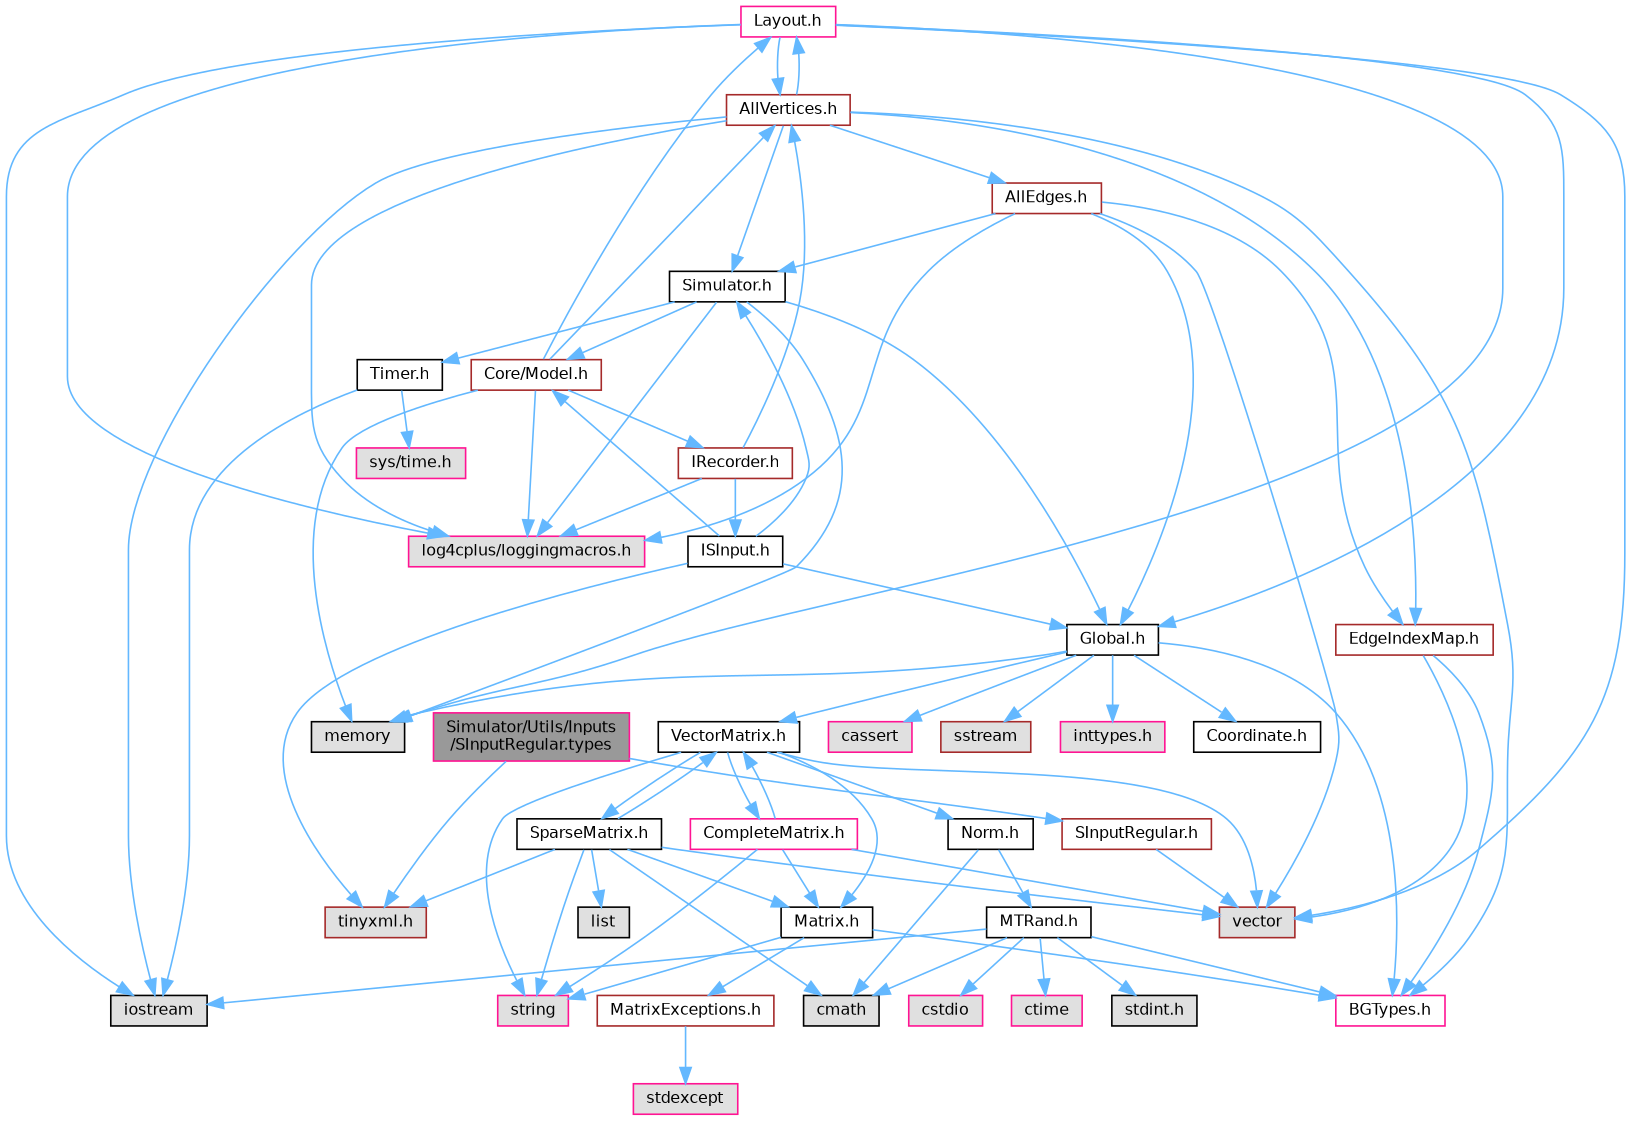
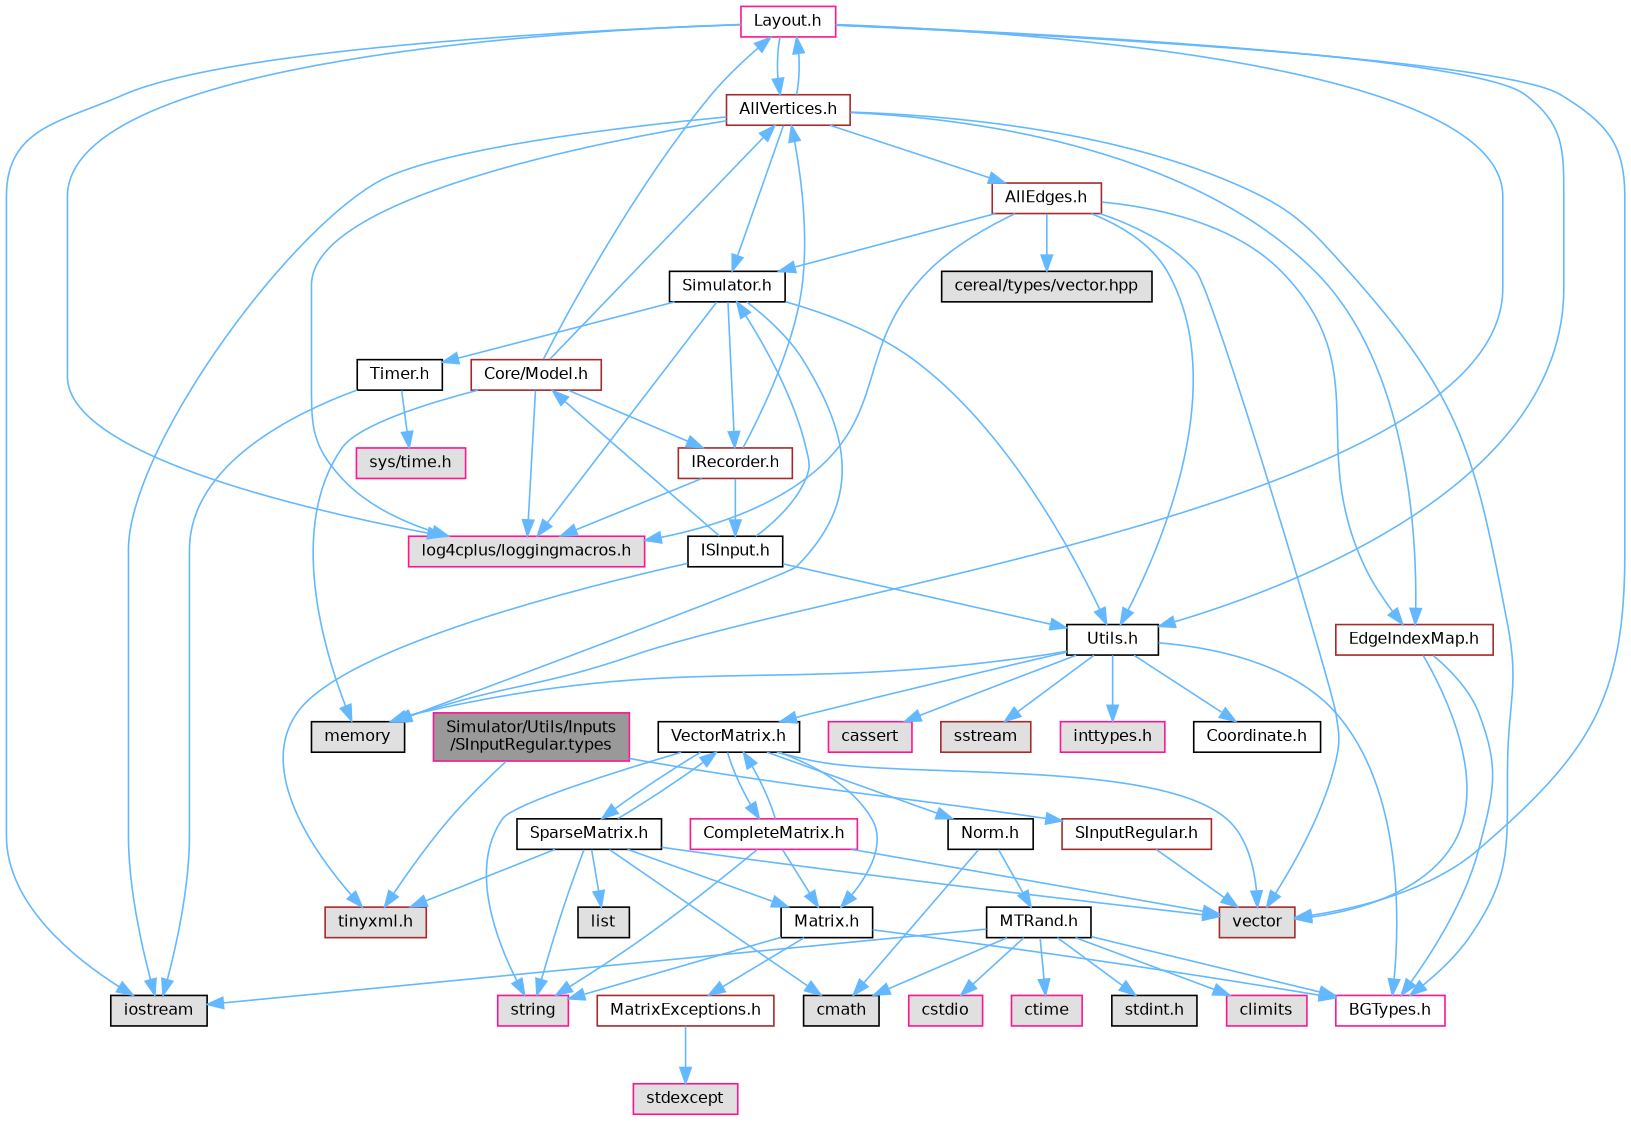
node "cereal/types/vector.hpp": added
edge "Simulator.h" -> "Core/Model.h": now "Simulator.h" -> "IRecorder.h"
node "Global.h": label "Global.h" -> "Utils.h"
node "climits": added
